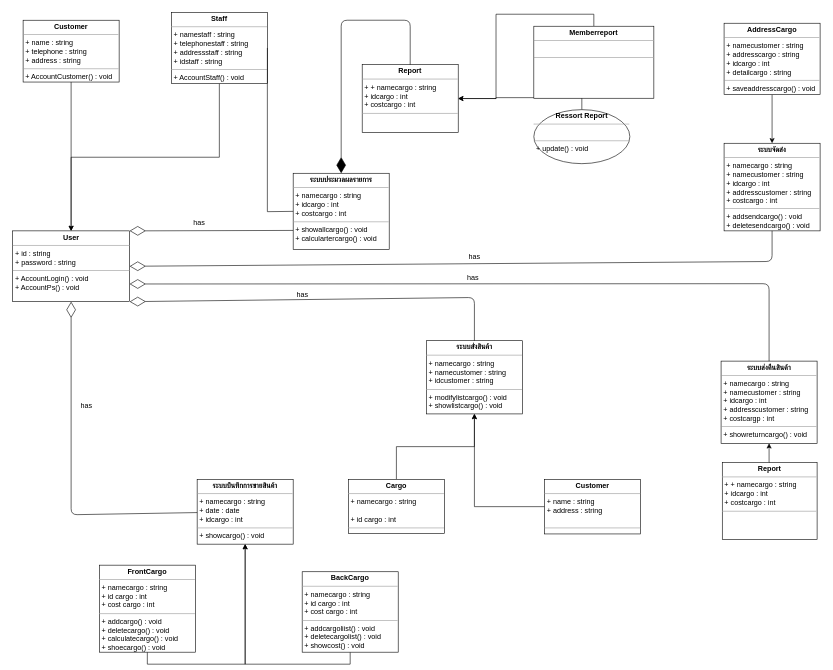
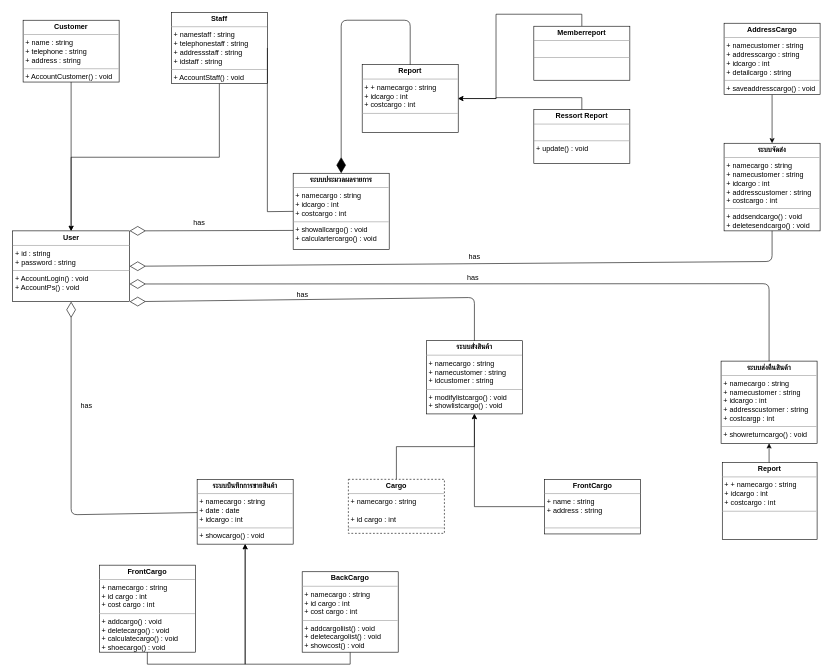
node "Memberreport": size 120x72 -> 96x54
node "Ressort Report + update() : void": shape ellipse -> rectangle
node "Customer + name : string + address : string": label "Customer + name : string + address : string" -> "FrontCargo + name : string + address : string"
node "Cargo + namecargo : string + id cargo : int": style solid -> dashed
